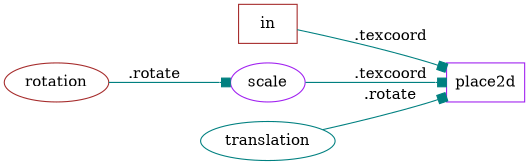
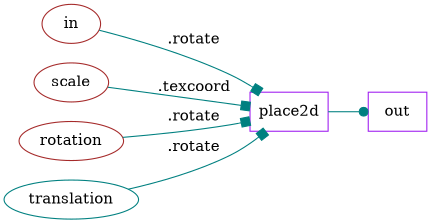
node "in": shape box -> ellipse
edge "in" -> "place2d": label ".texcoord" -> ".rotate"
edge "rotation" -> "scale": now "rotation" -> "place2d"
node "scale": color purple -> brown
node "out": added
